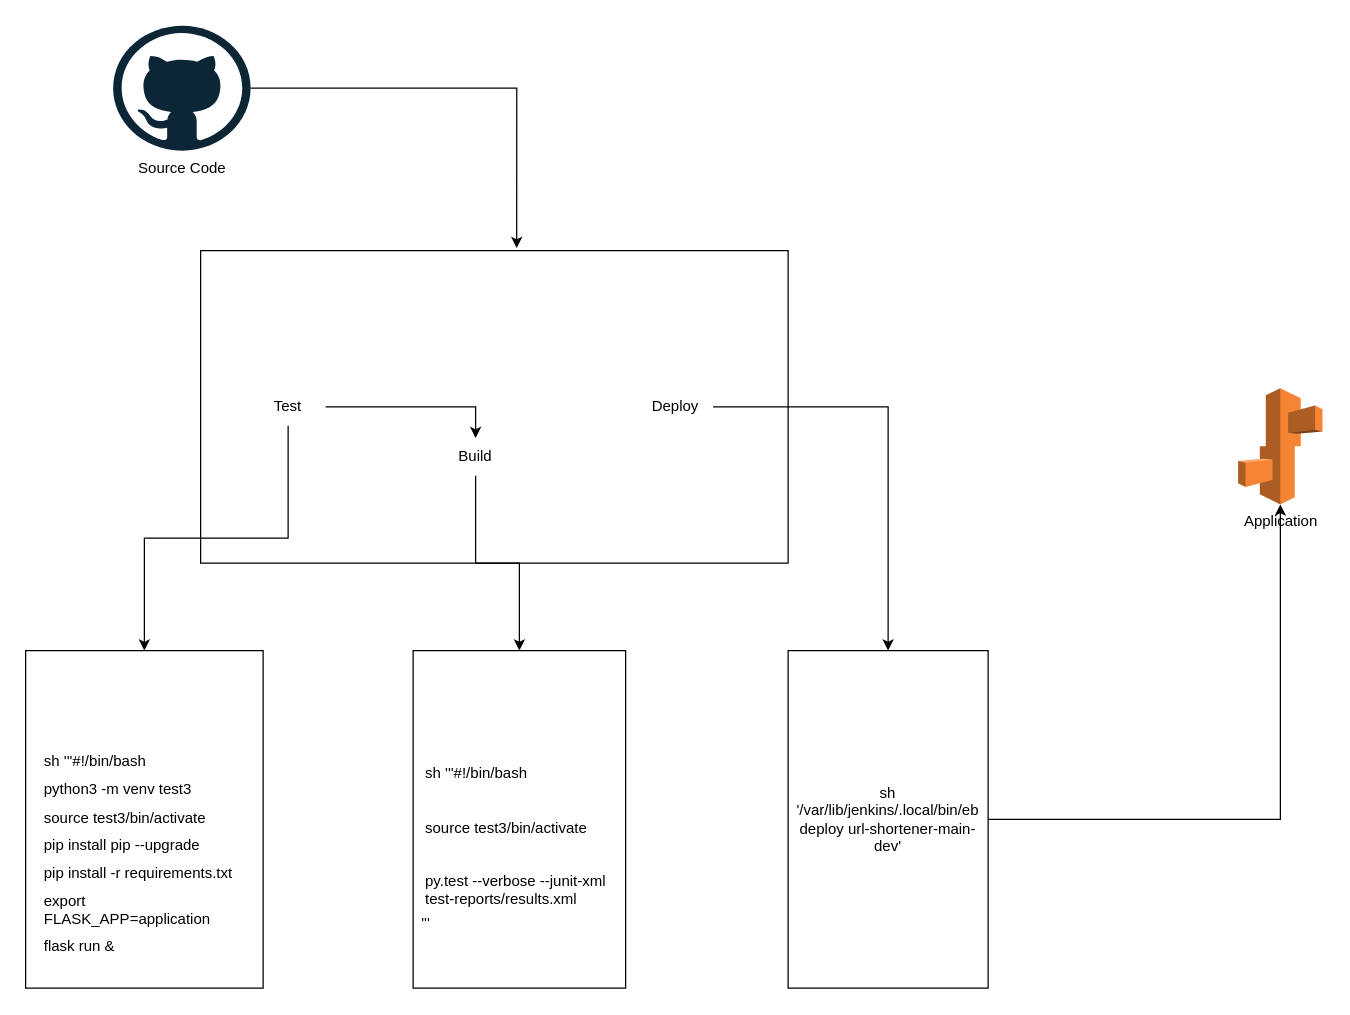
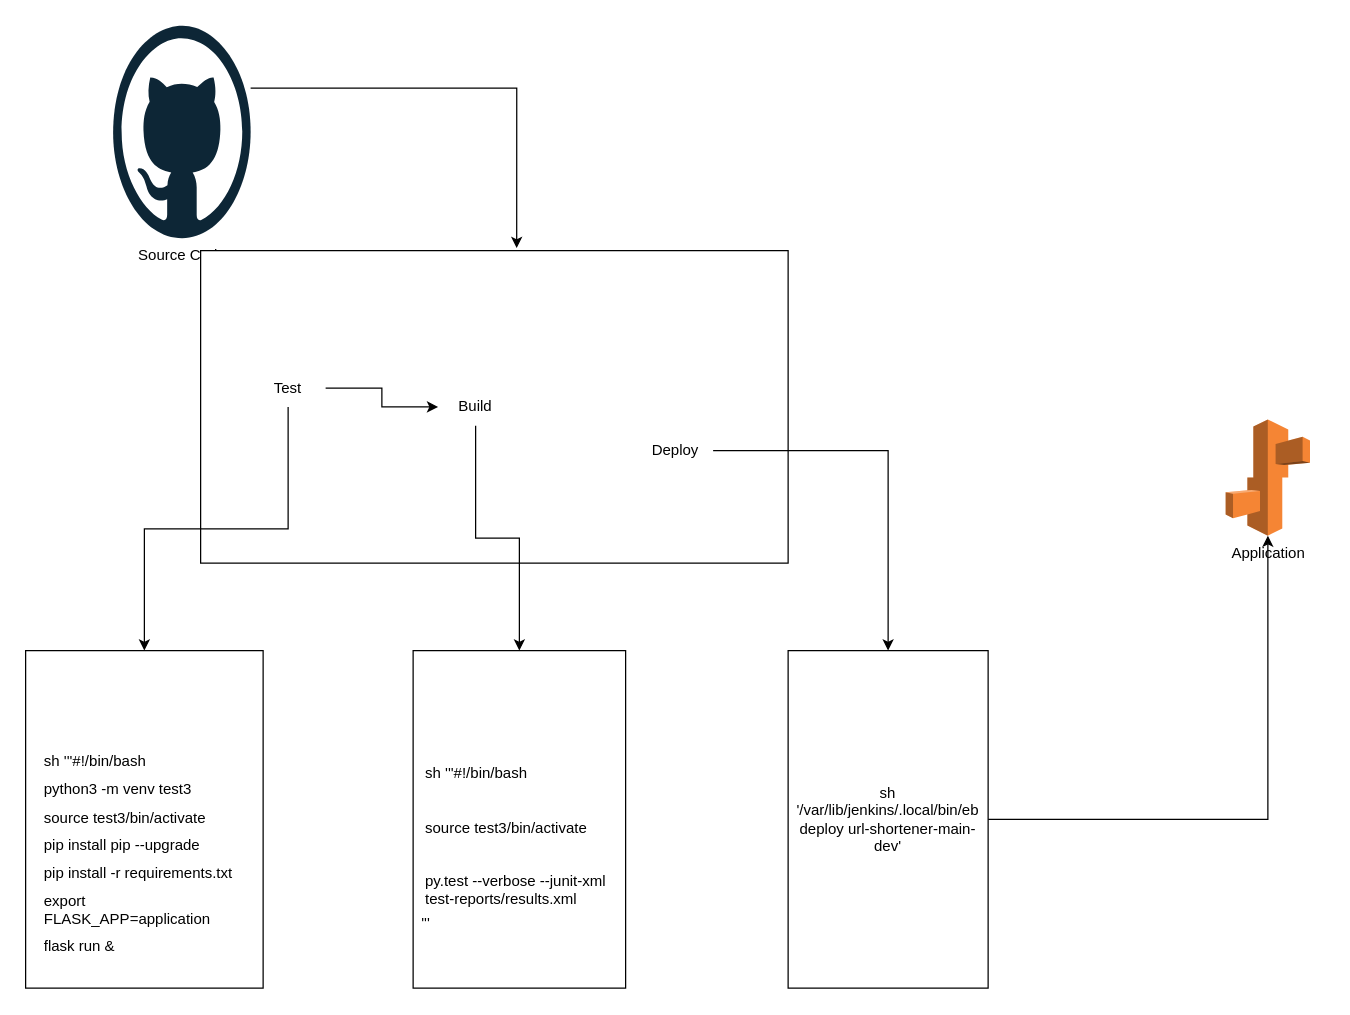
node "Source Code": size 138x125 -> 138x213
node "Test": moved (288, 407) -> (288, 388)
node "Deploy": moved (676, 407) -> (676, 451)
node "Application": moved (1280, 446) -> (1268, 478)
node "Build": moved (476, 457) -> (476, 407)
